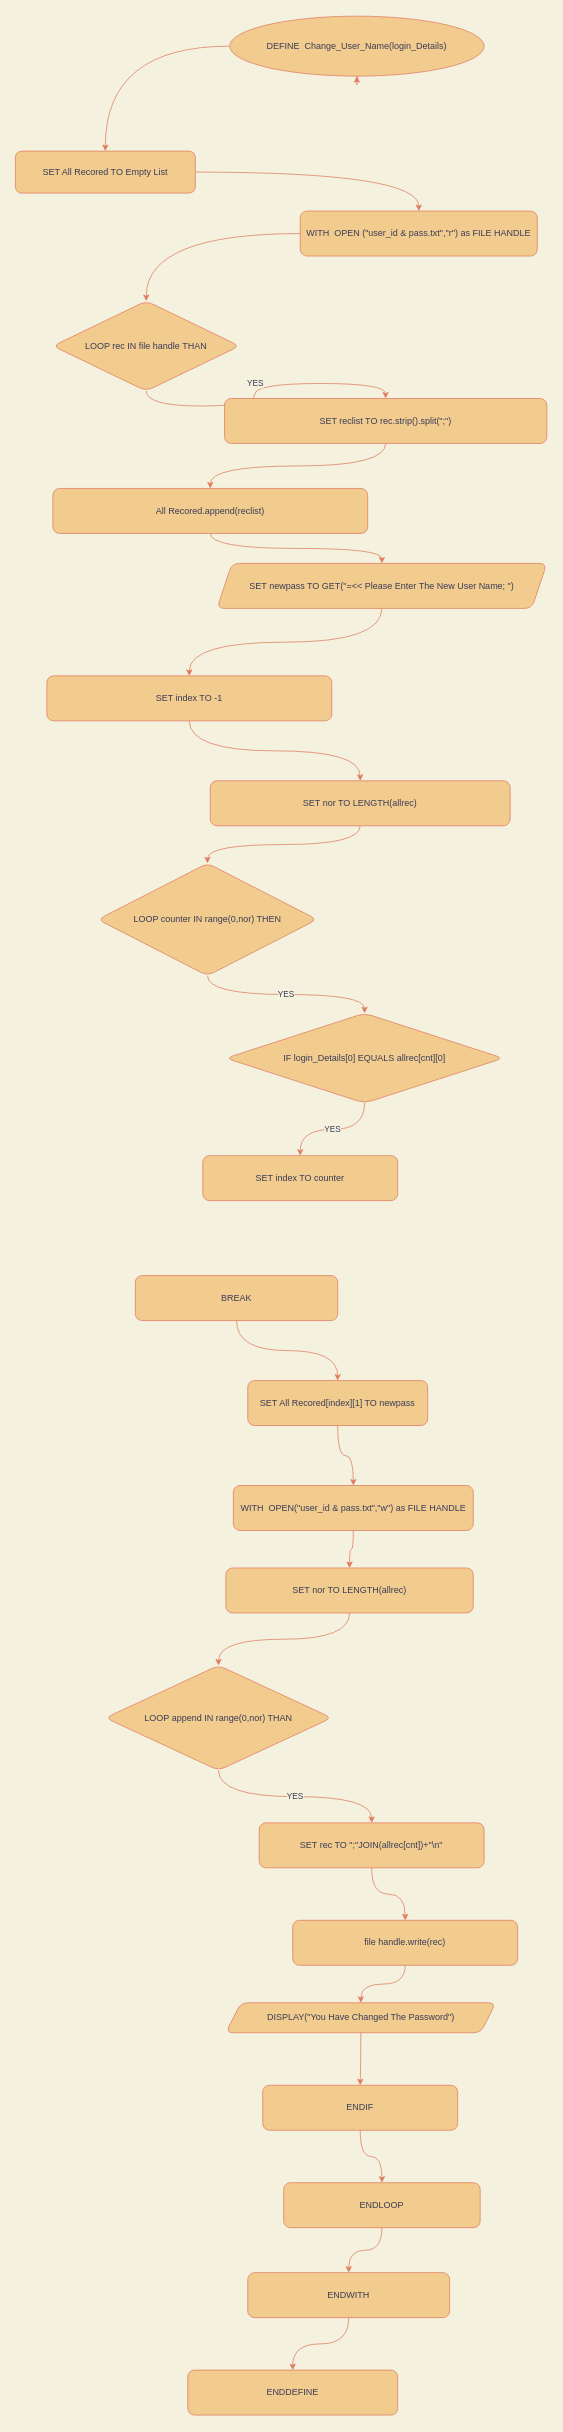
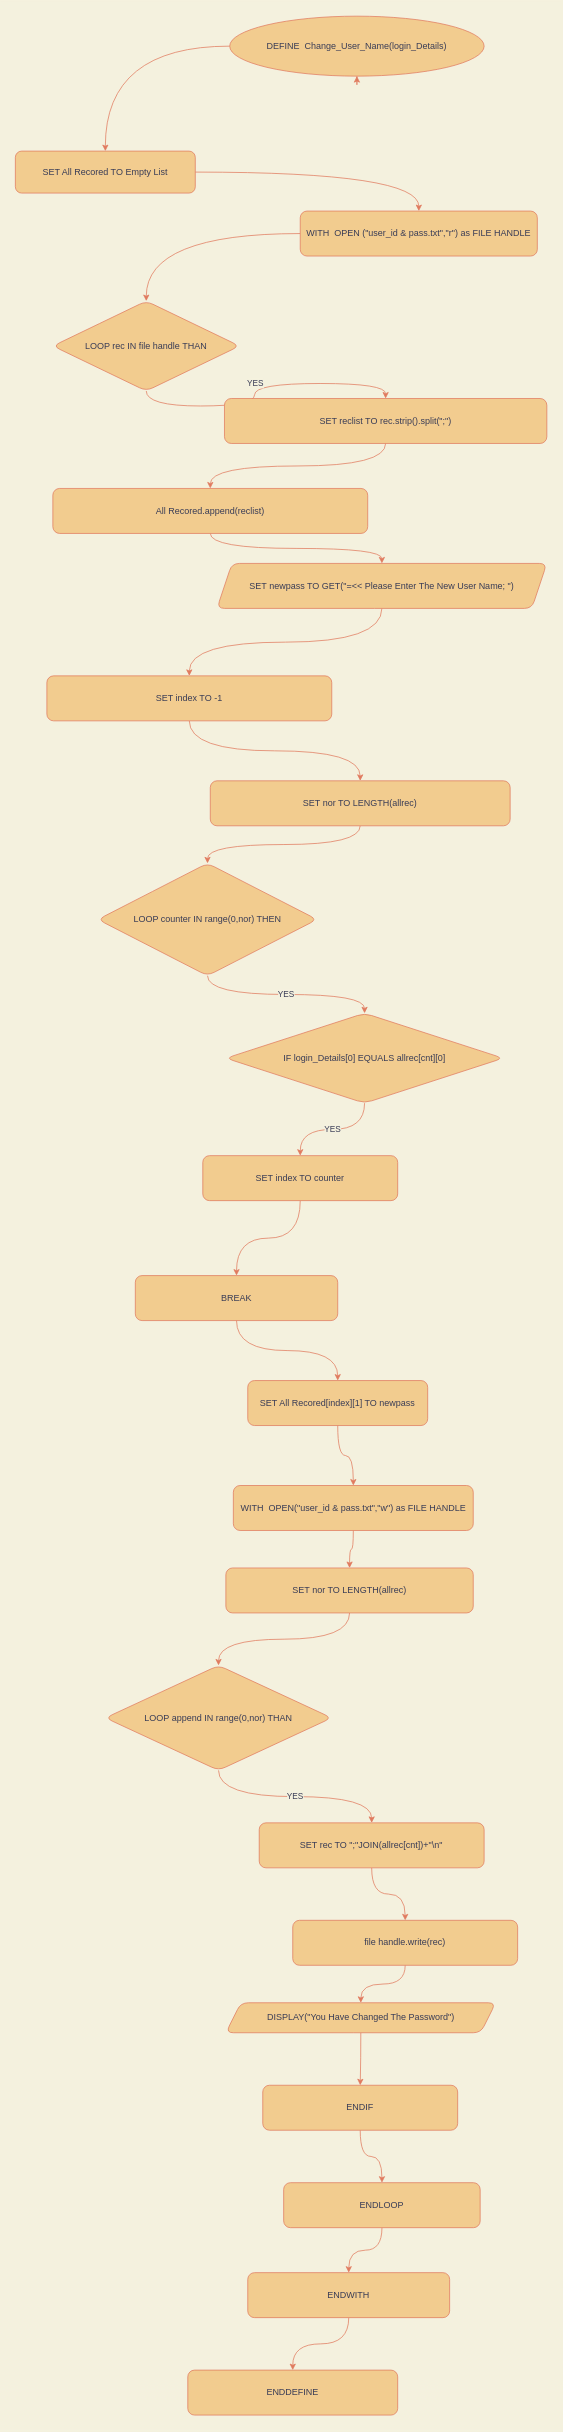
edge "SET index TO counter" -> "BREAK": added
